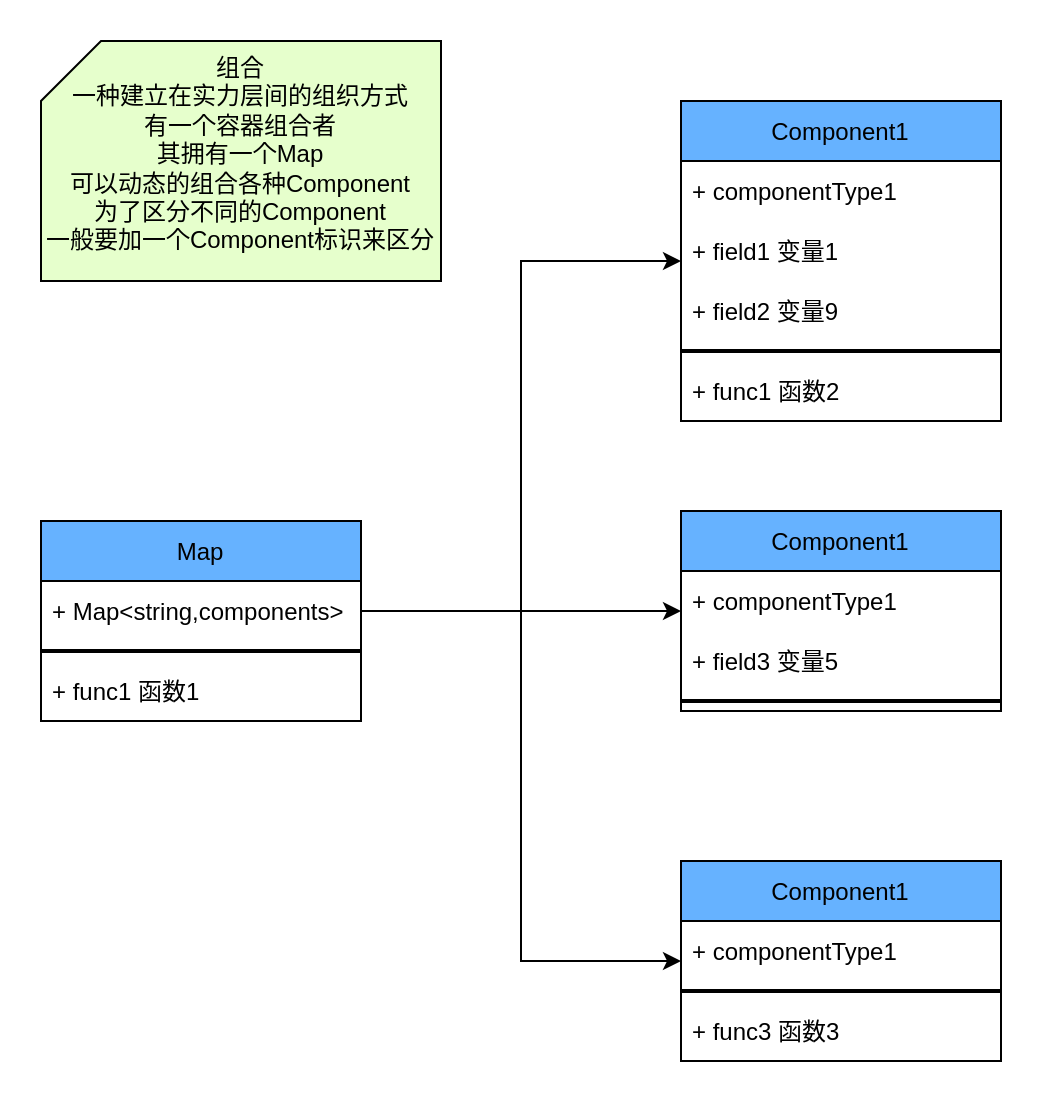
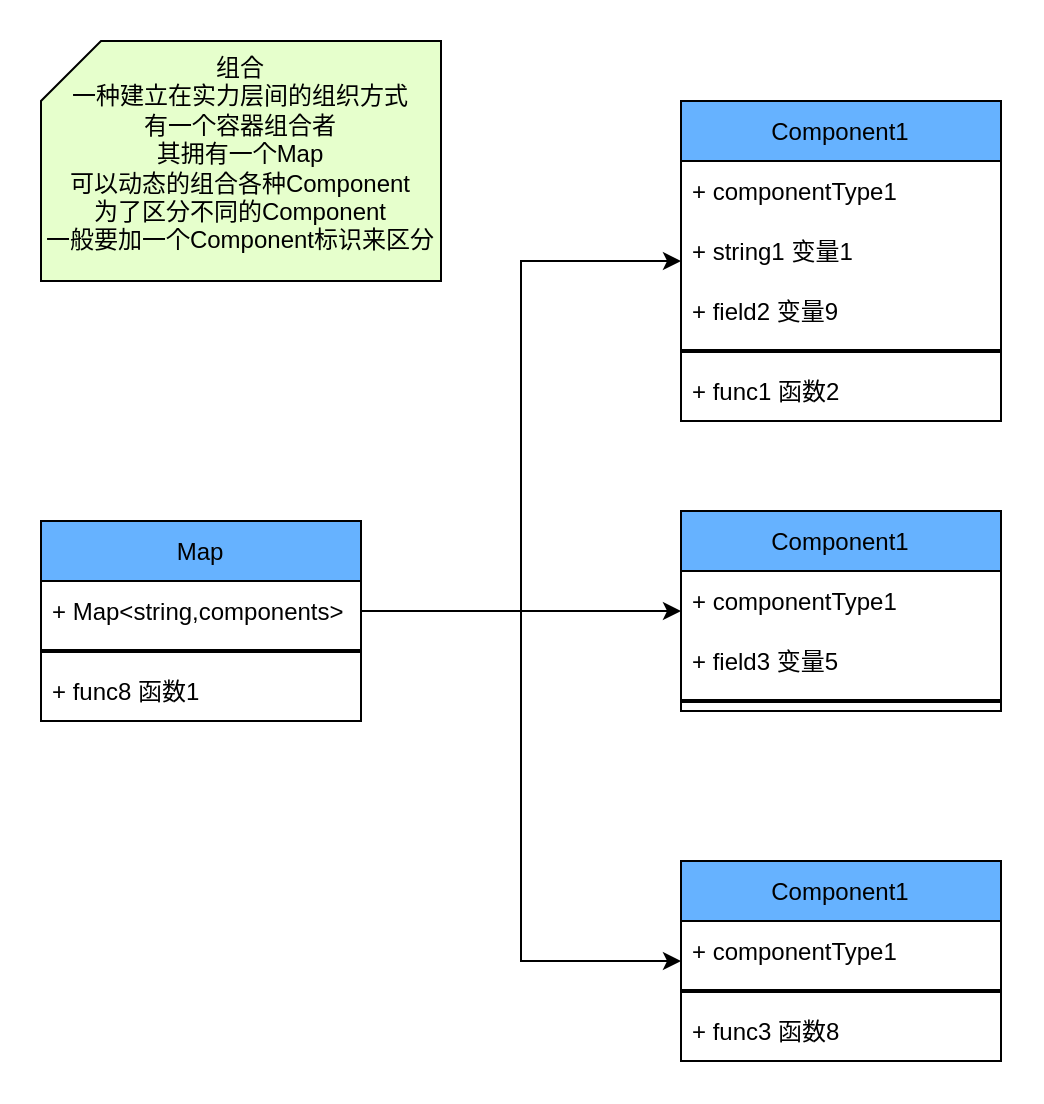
node "+ field1 变量1": label "+ field1 变量1" -> "+ string1 变量1"
node "+ func1 函数1": label "+ func1 函数1" -> "+ func8 函数1"
node "+ func3 函数3": label "+ func3 函数3" -> "+ func3 函数8"
